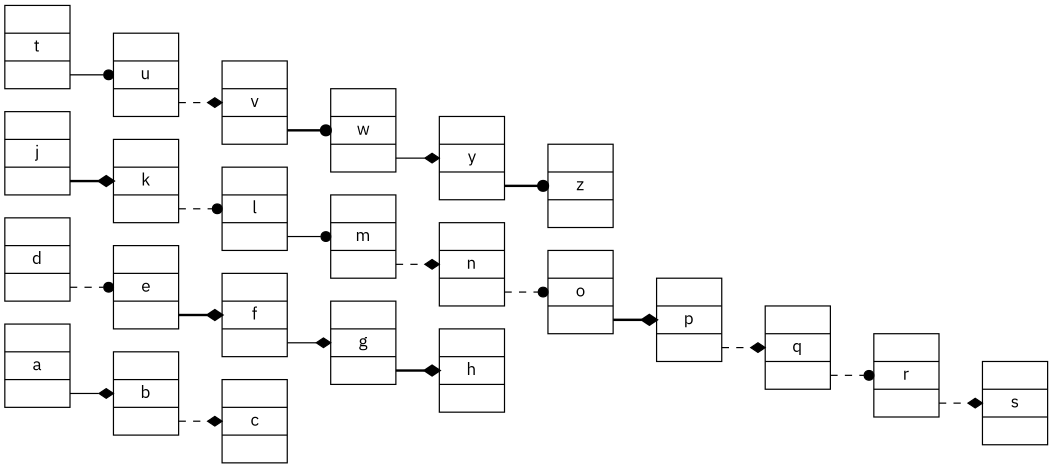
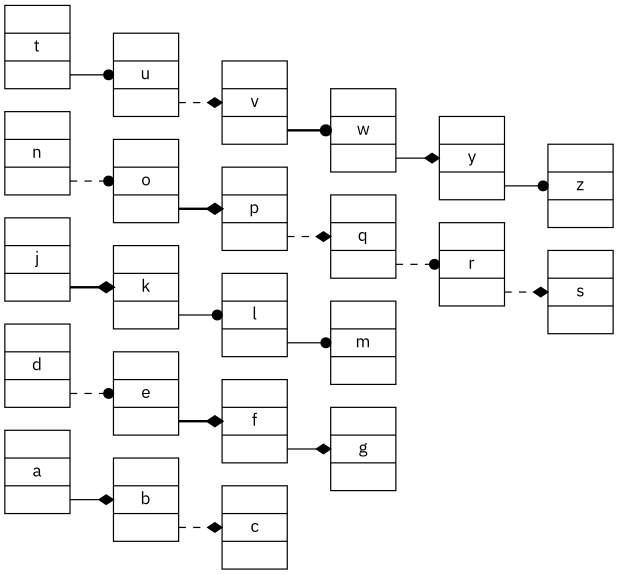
edge "y" -> "z": style bold -> solid
edge "k" -> "l": style dashed -> solid
edge "m" -> "n": removed
node "h": removed
